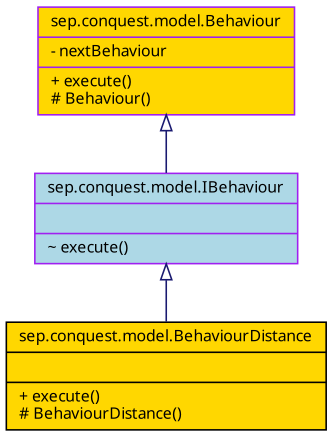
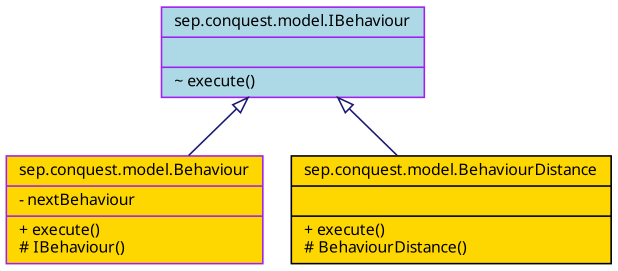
node "sep.conquest.model.Behaviour": text "# Behaviour()" -> "# IBehaviour()"
edge "sep.conquest.model.IBehaviour" -> "sep.conquest.model.Behaviour": reversed
